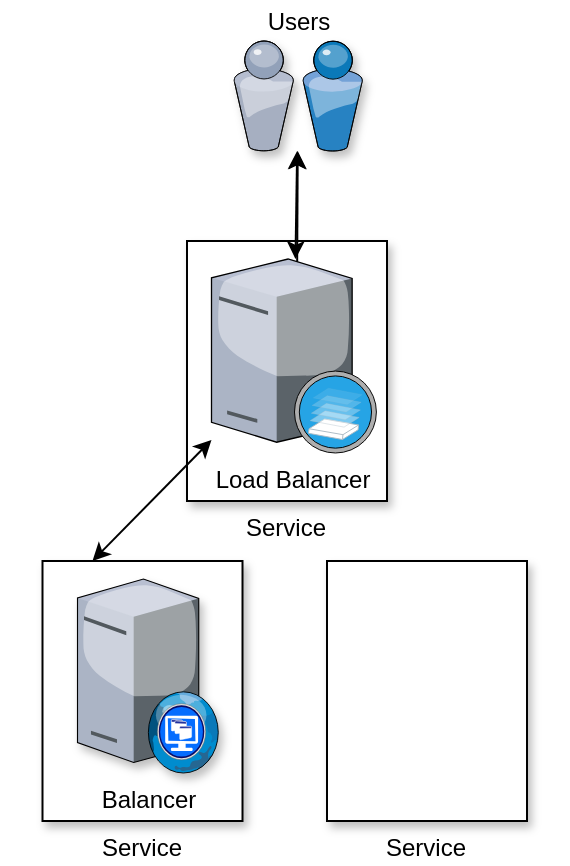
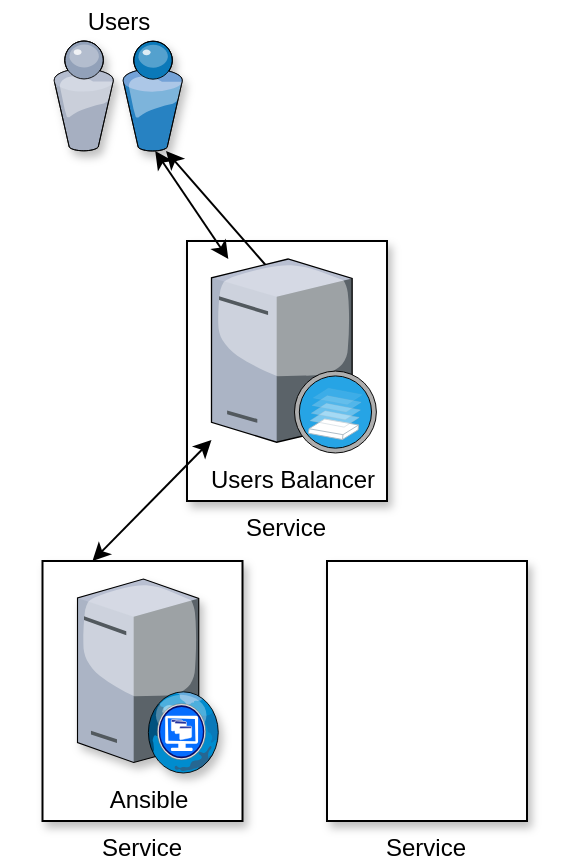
node "Users": moved (298, 96) -> (118, 96)
node "Load Balancer": label "Load Balancer" -> "Users Balancer"
node "Balancer": label "Balancer" -> "Ansible"
